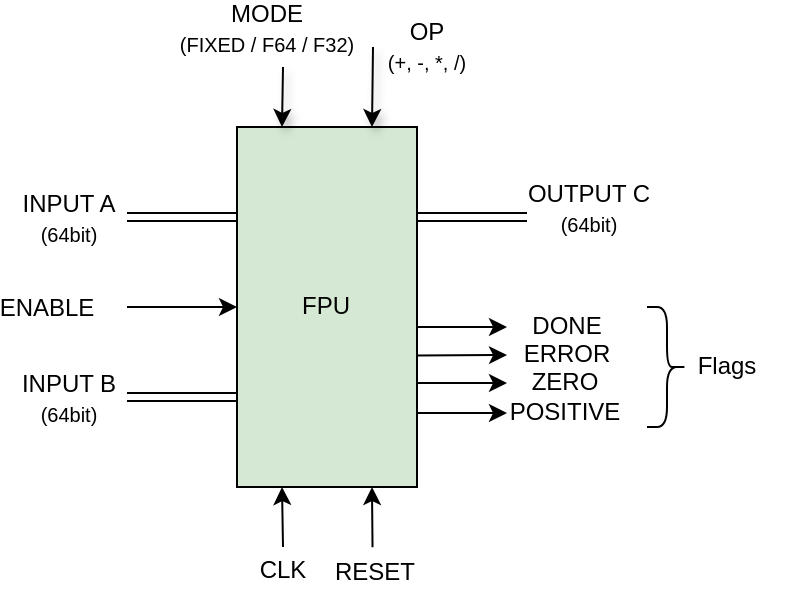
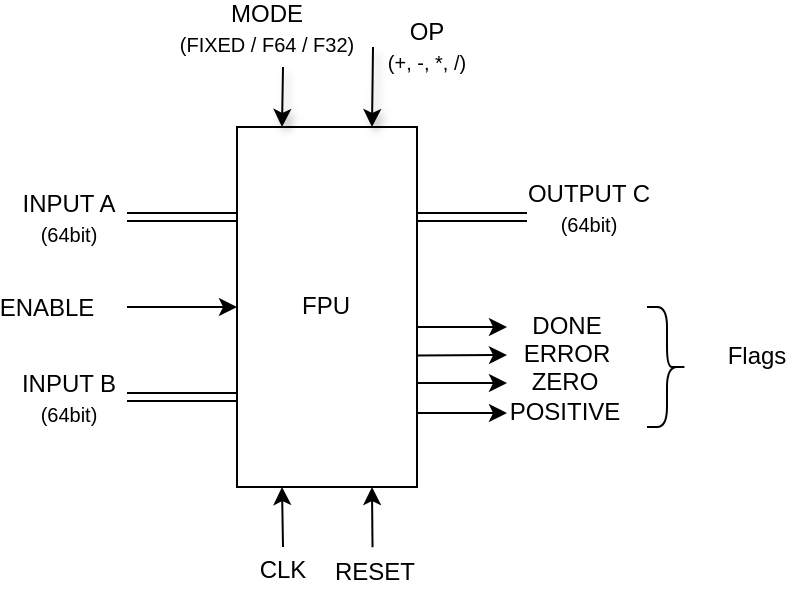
node "FPU": fillcolor #d5e8d4 -> #ffffff
node "Flags": moved (727, 367) -> (757, 357)
